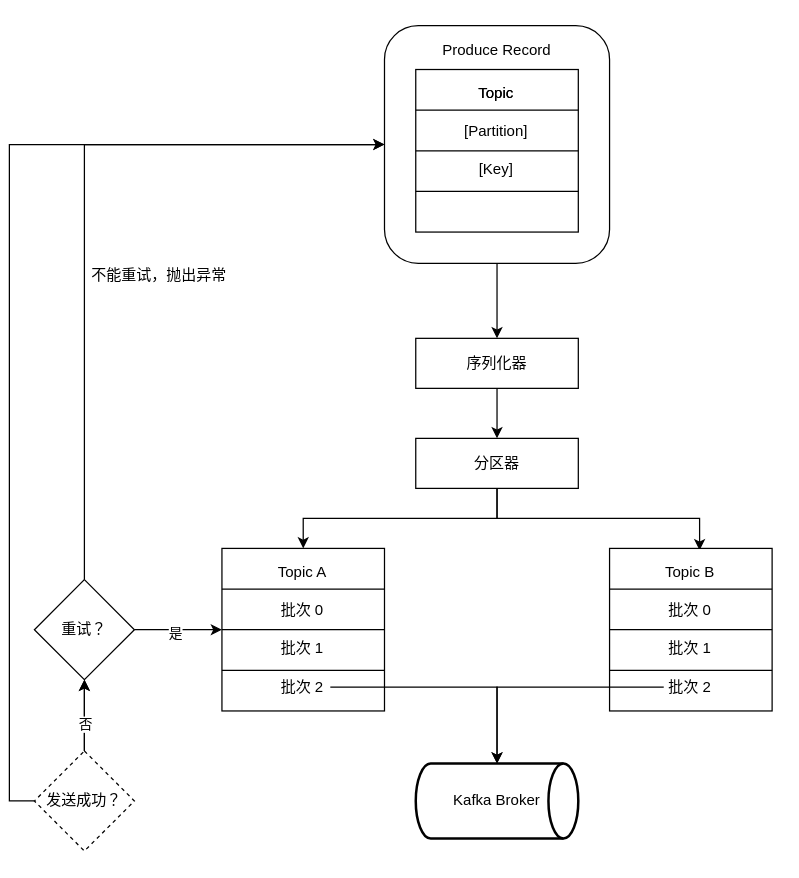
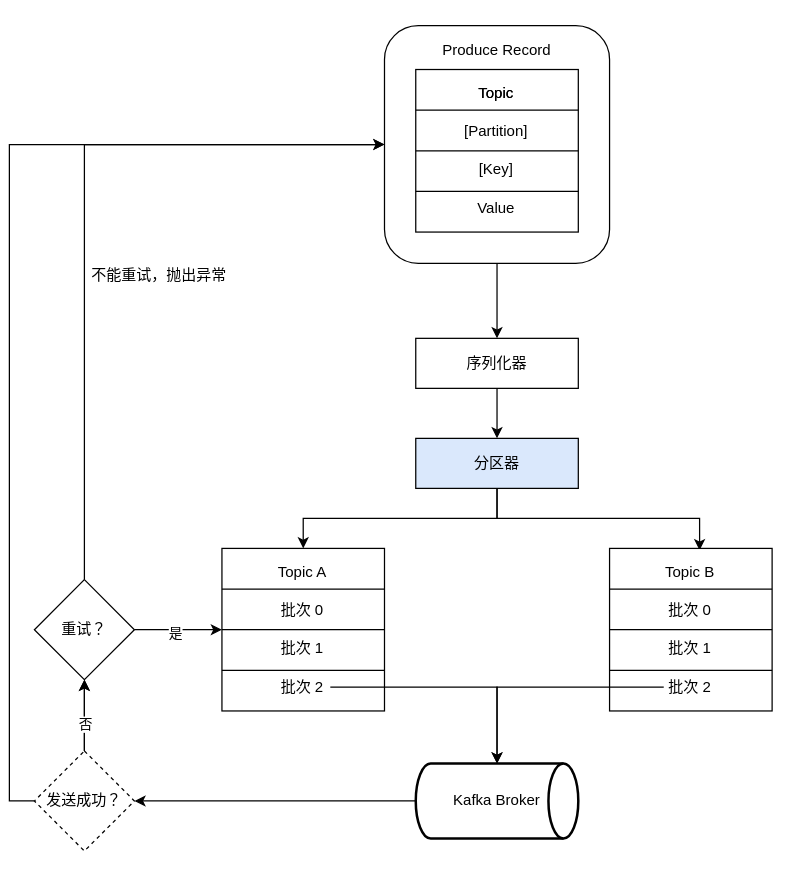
node "Value": added
node "分区器": fillcolor #ffffff -> #dae8fc
edge "Kafka Broker" -> "发送成功？": added
